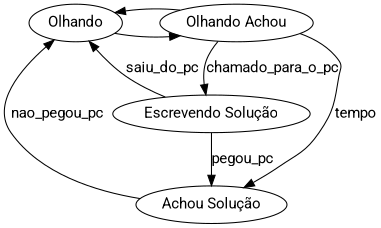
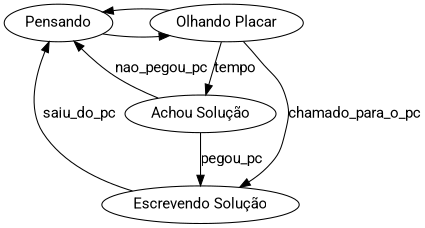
node "Olhando": label "Olhando" -> "Pensando"
node "Olhando Achou": label "Olhando Achou" -> "Olhando Placar"
edge "Escrevendo Solução" -> "Achou Solução": reversed
